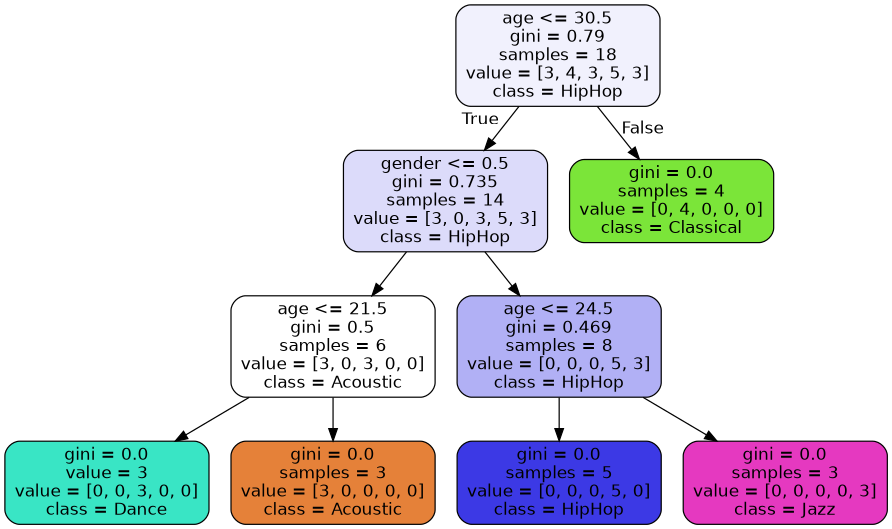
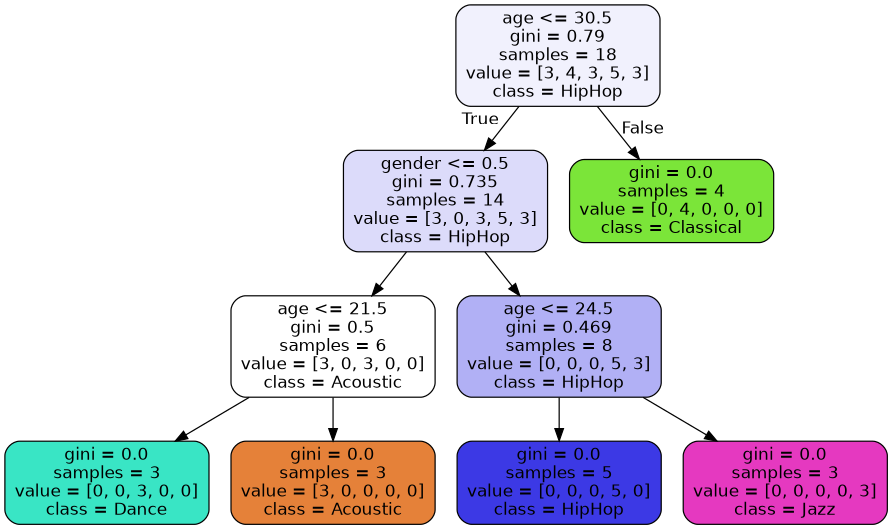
node "gini = 0.0 value = 3 value = [0, 0, 3, 0, 0] class = Dance": label "gini = 0.0 value = 3 value = [0, 0, 3, 0, 0] class = Dance" -> "gini = 0.0 samples = 3 value = [0, 0, 3, 0, 0] class = Dance"
